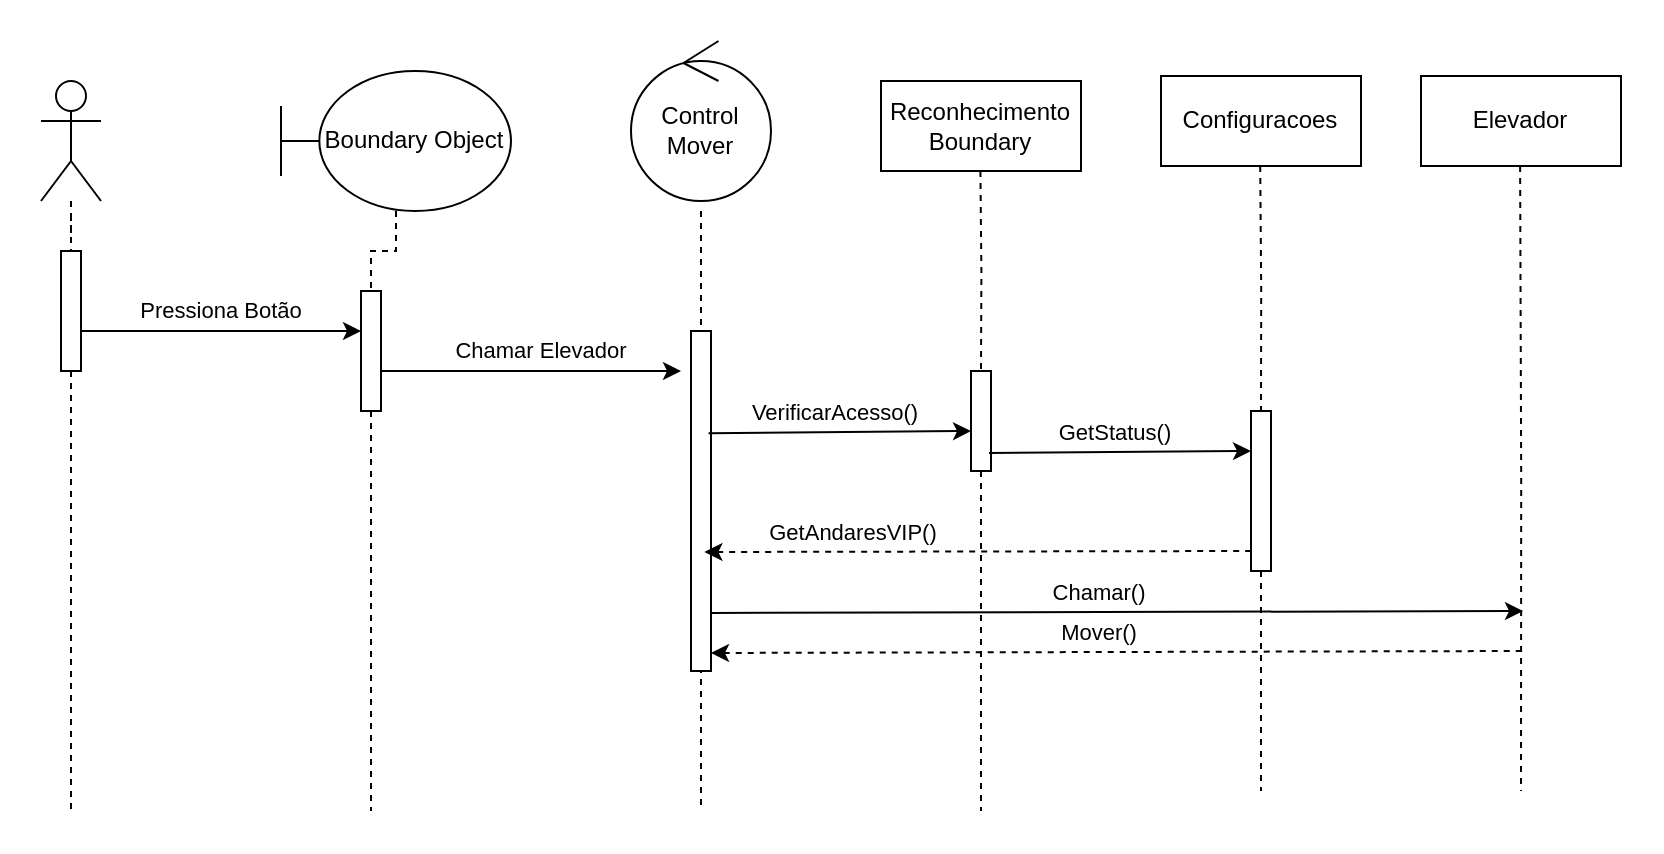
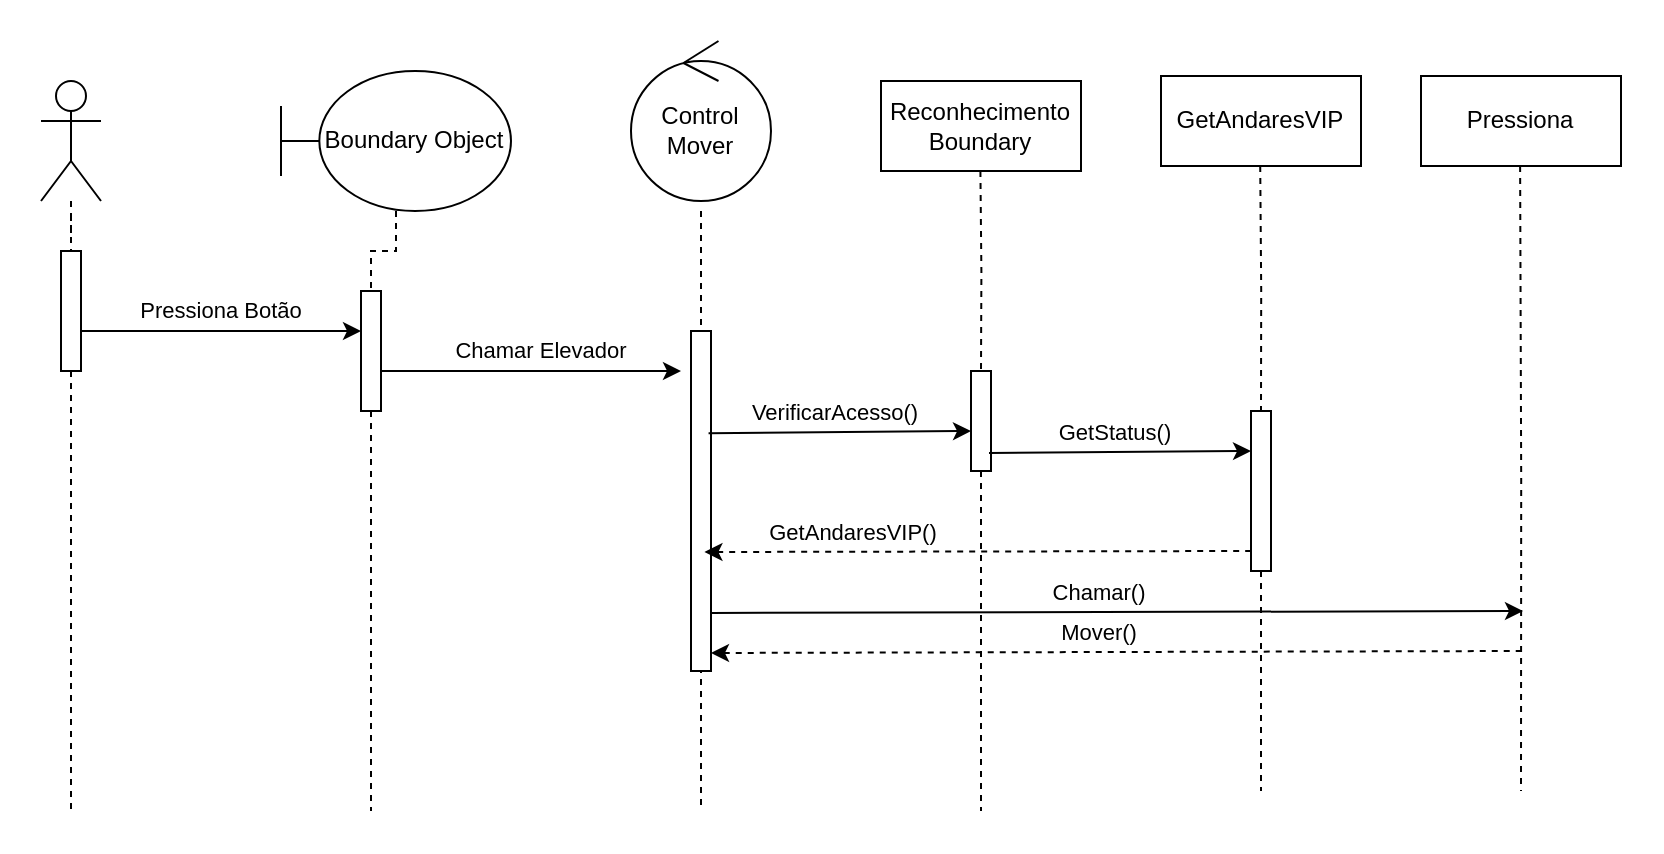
node "Configuracoes": label "Configuracoes" -> "GetAndaresVIP"
node "Elevador": label "Elevador" -> "Pressiona"
